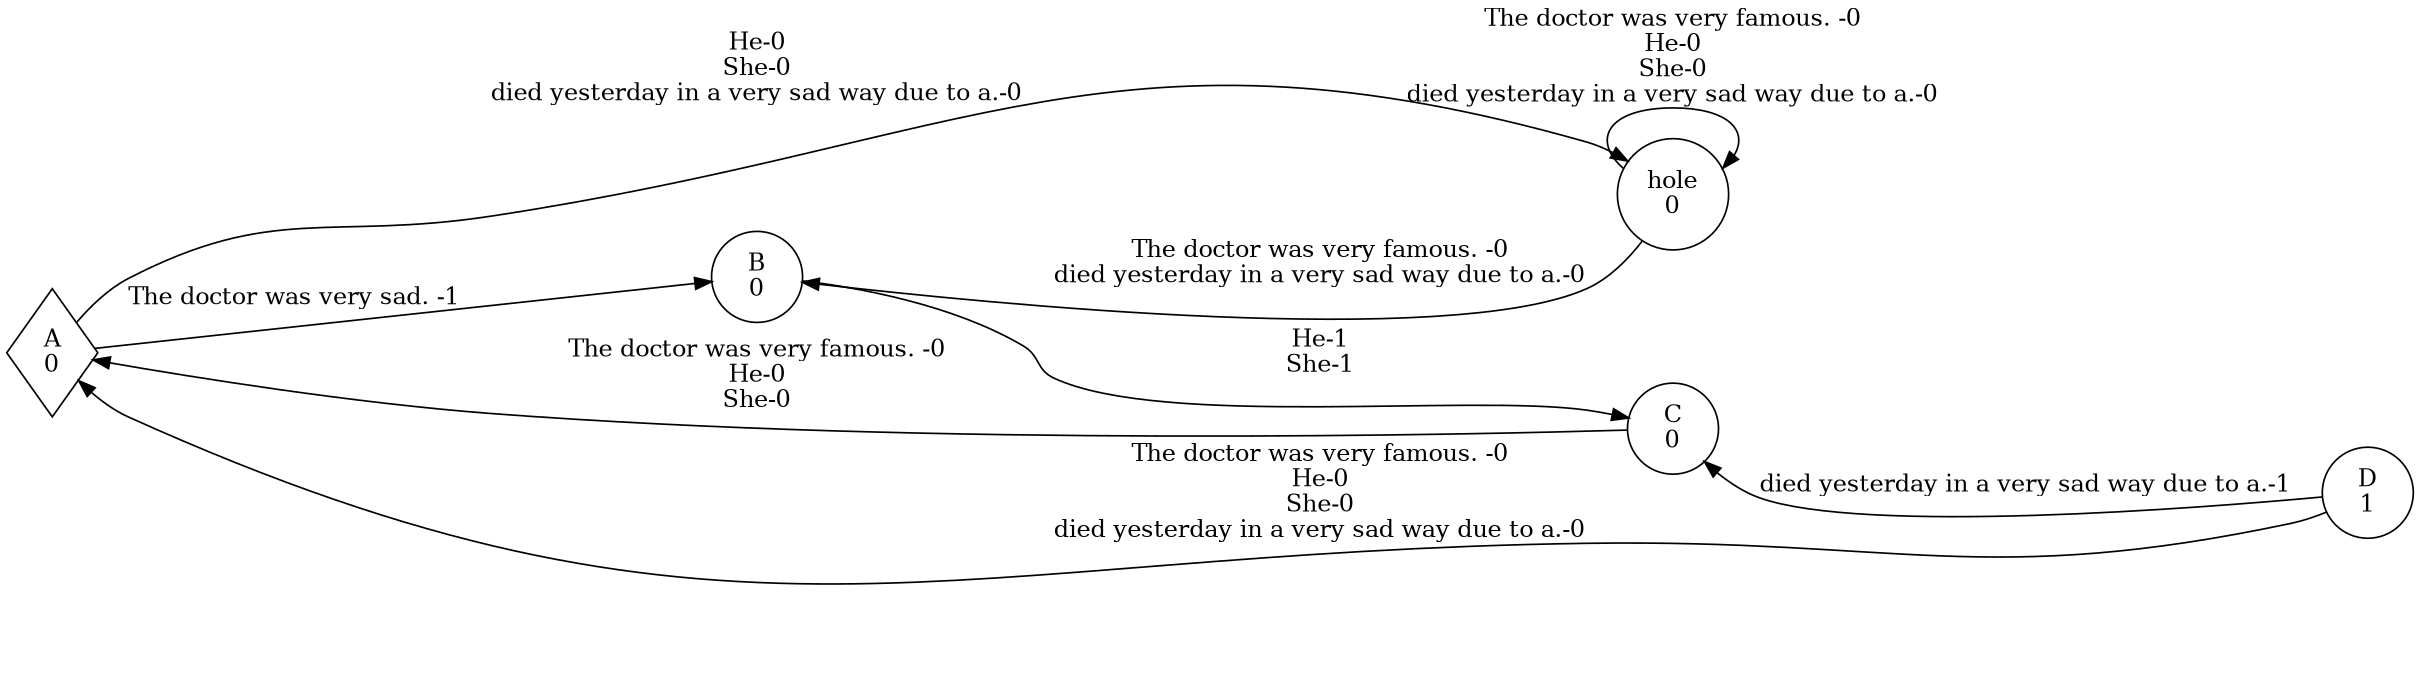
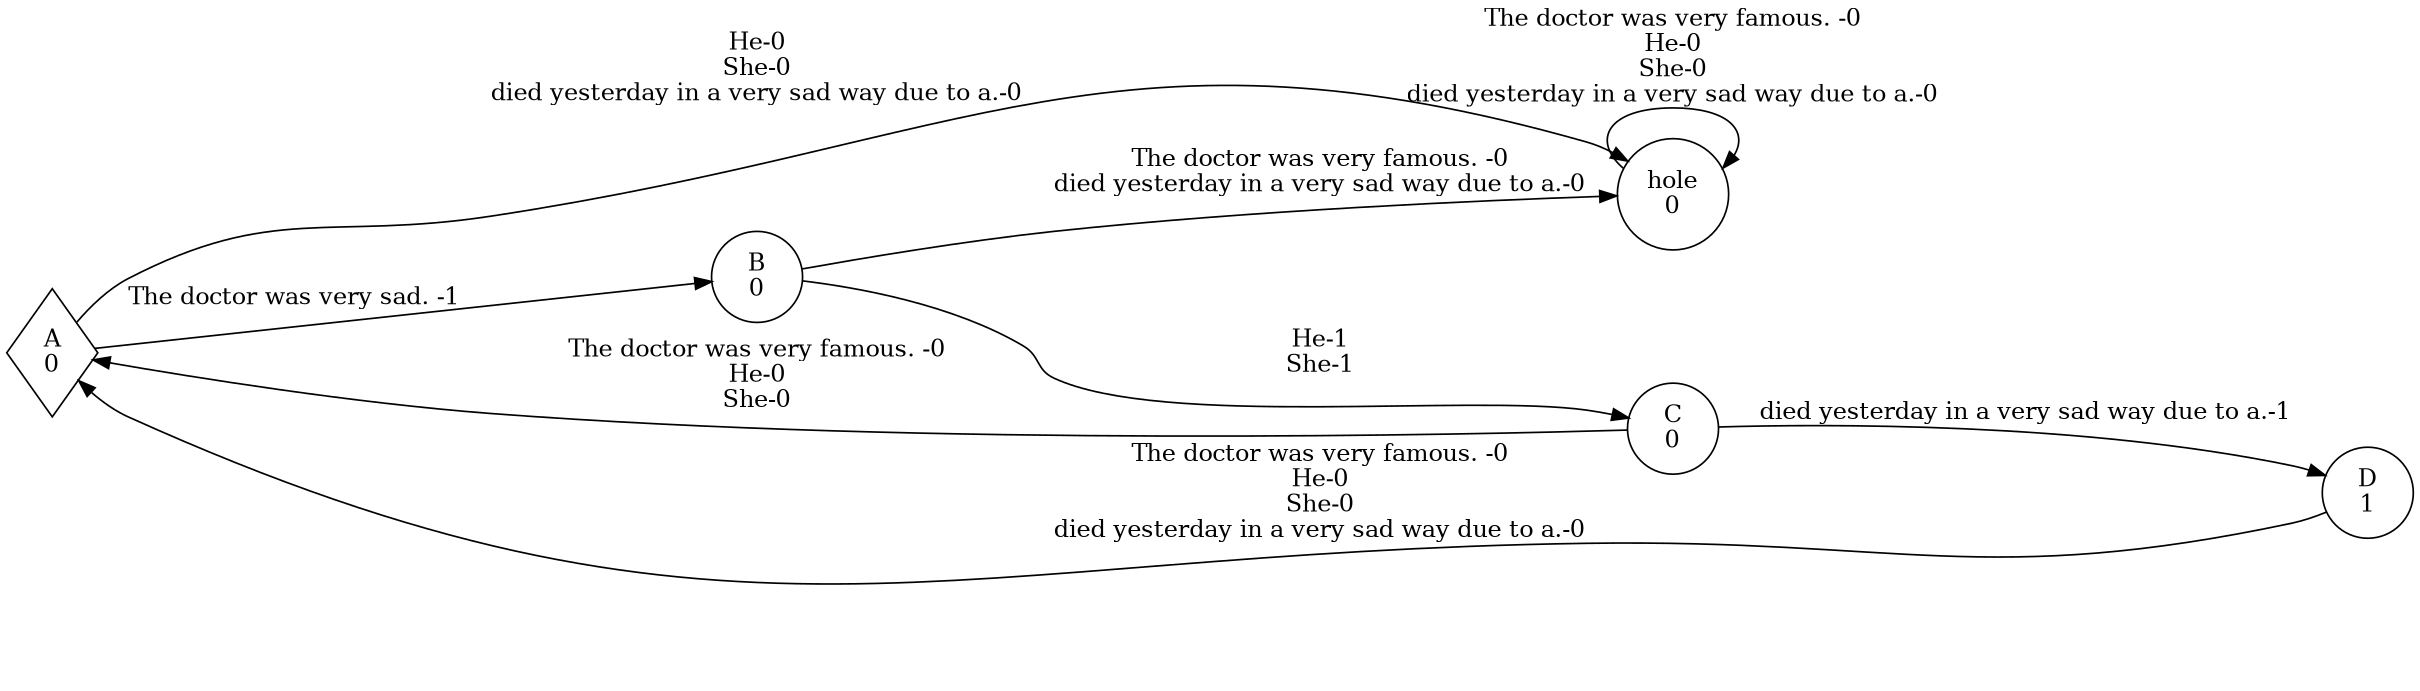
edge "hole 0" -> "B 0": reversed
edge "D 1" -> "C 0": reversed
